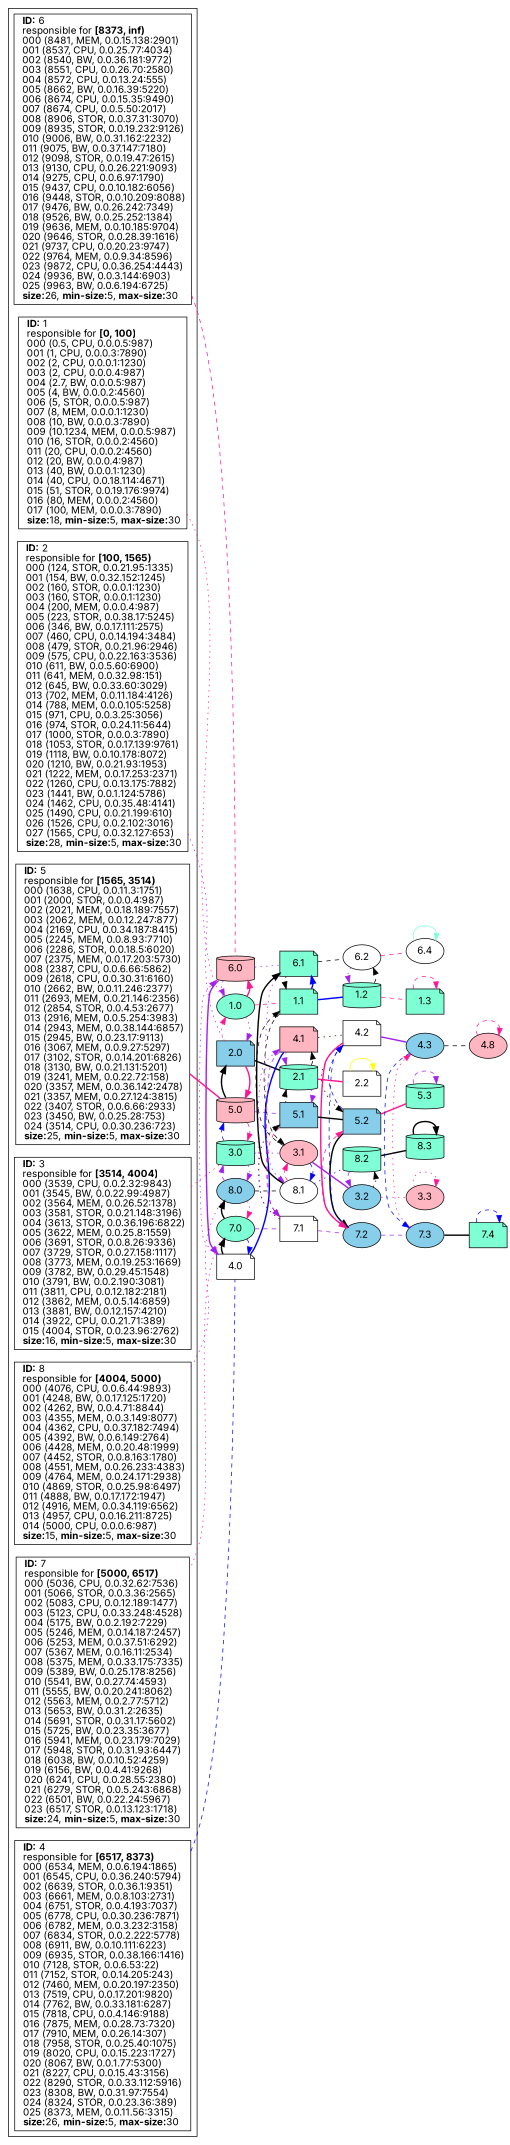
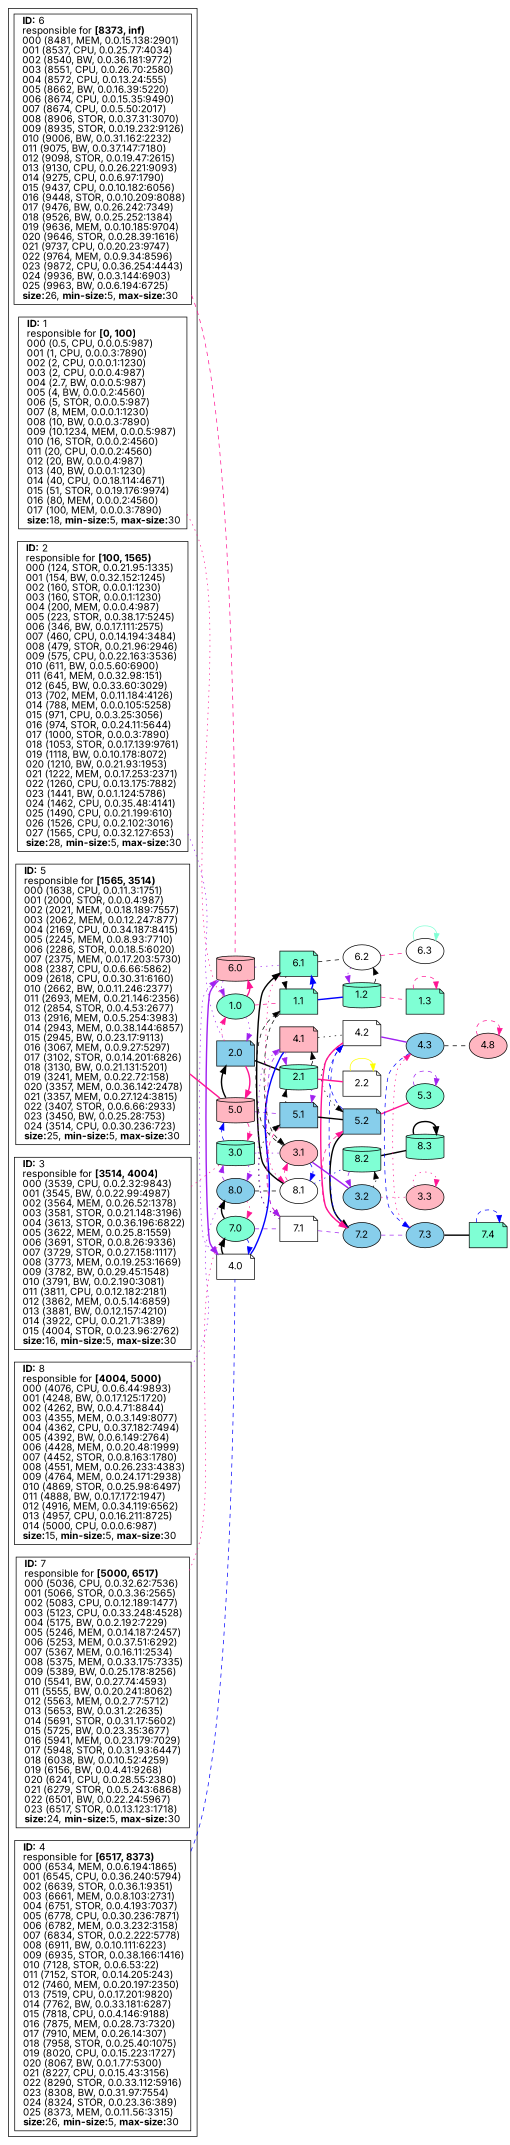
node "6.4": label "6.4" -> "6.3"
edge "6.1" -> "8.1": color purple -> deeppink
node "5.3": shape cylinder -> ellipse
